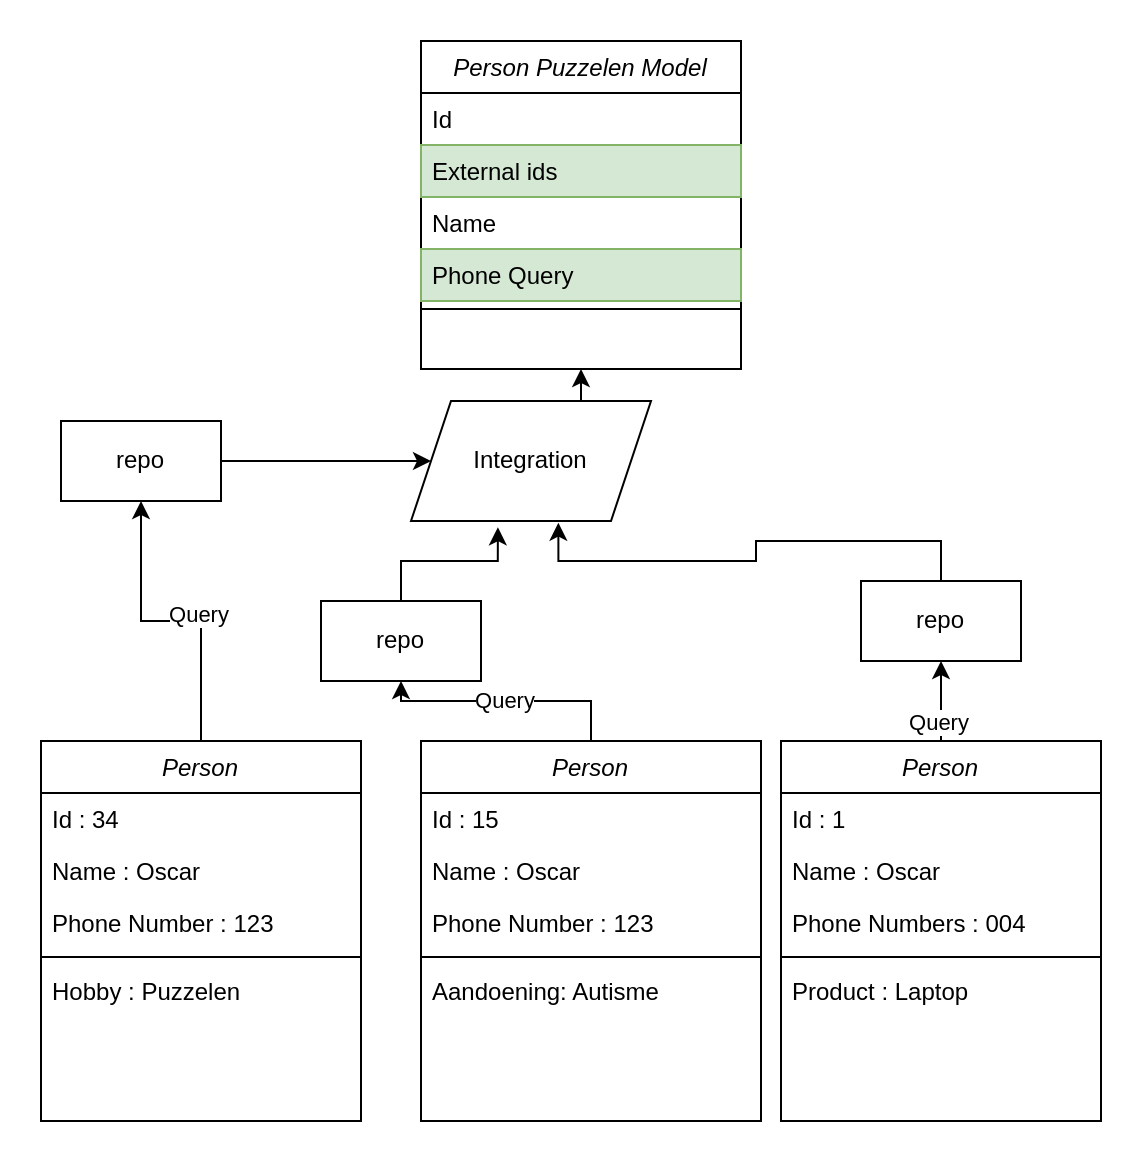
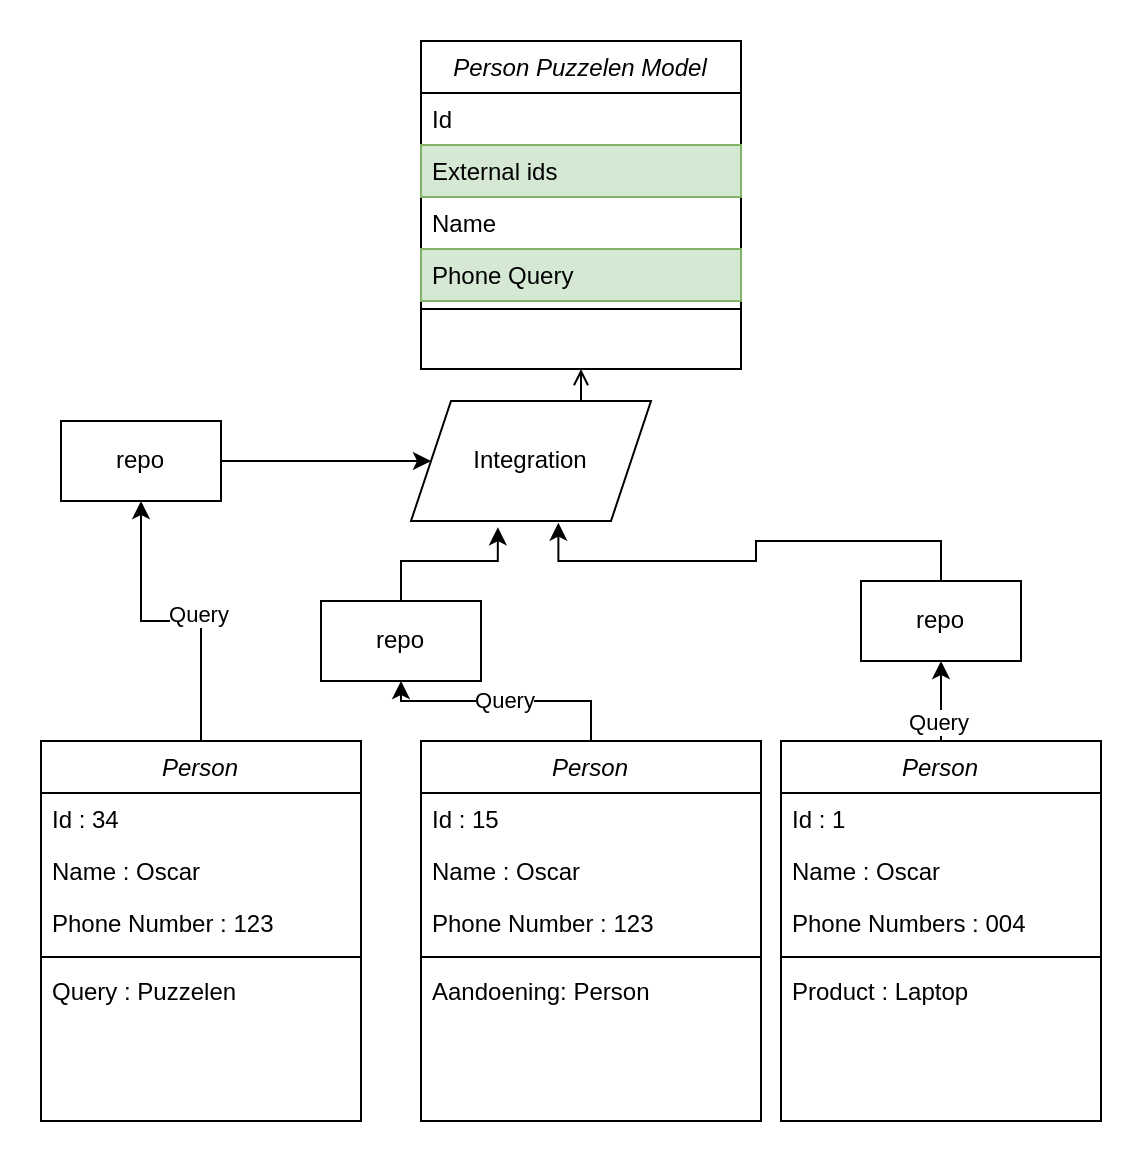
edge "Integration" -> "Person Puzzelen Model": arrowhead classic -> open
node "Hobby : Puzzelen": label "Hobby : Puzzelen" -> "Query : Puzzelen"
node "Aandoening: Autisme": label "Aandoening: Autisme" -> "Aandoening: Person"
